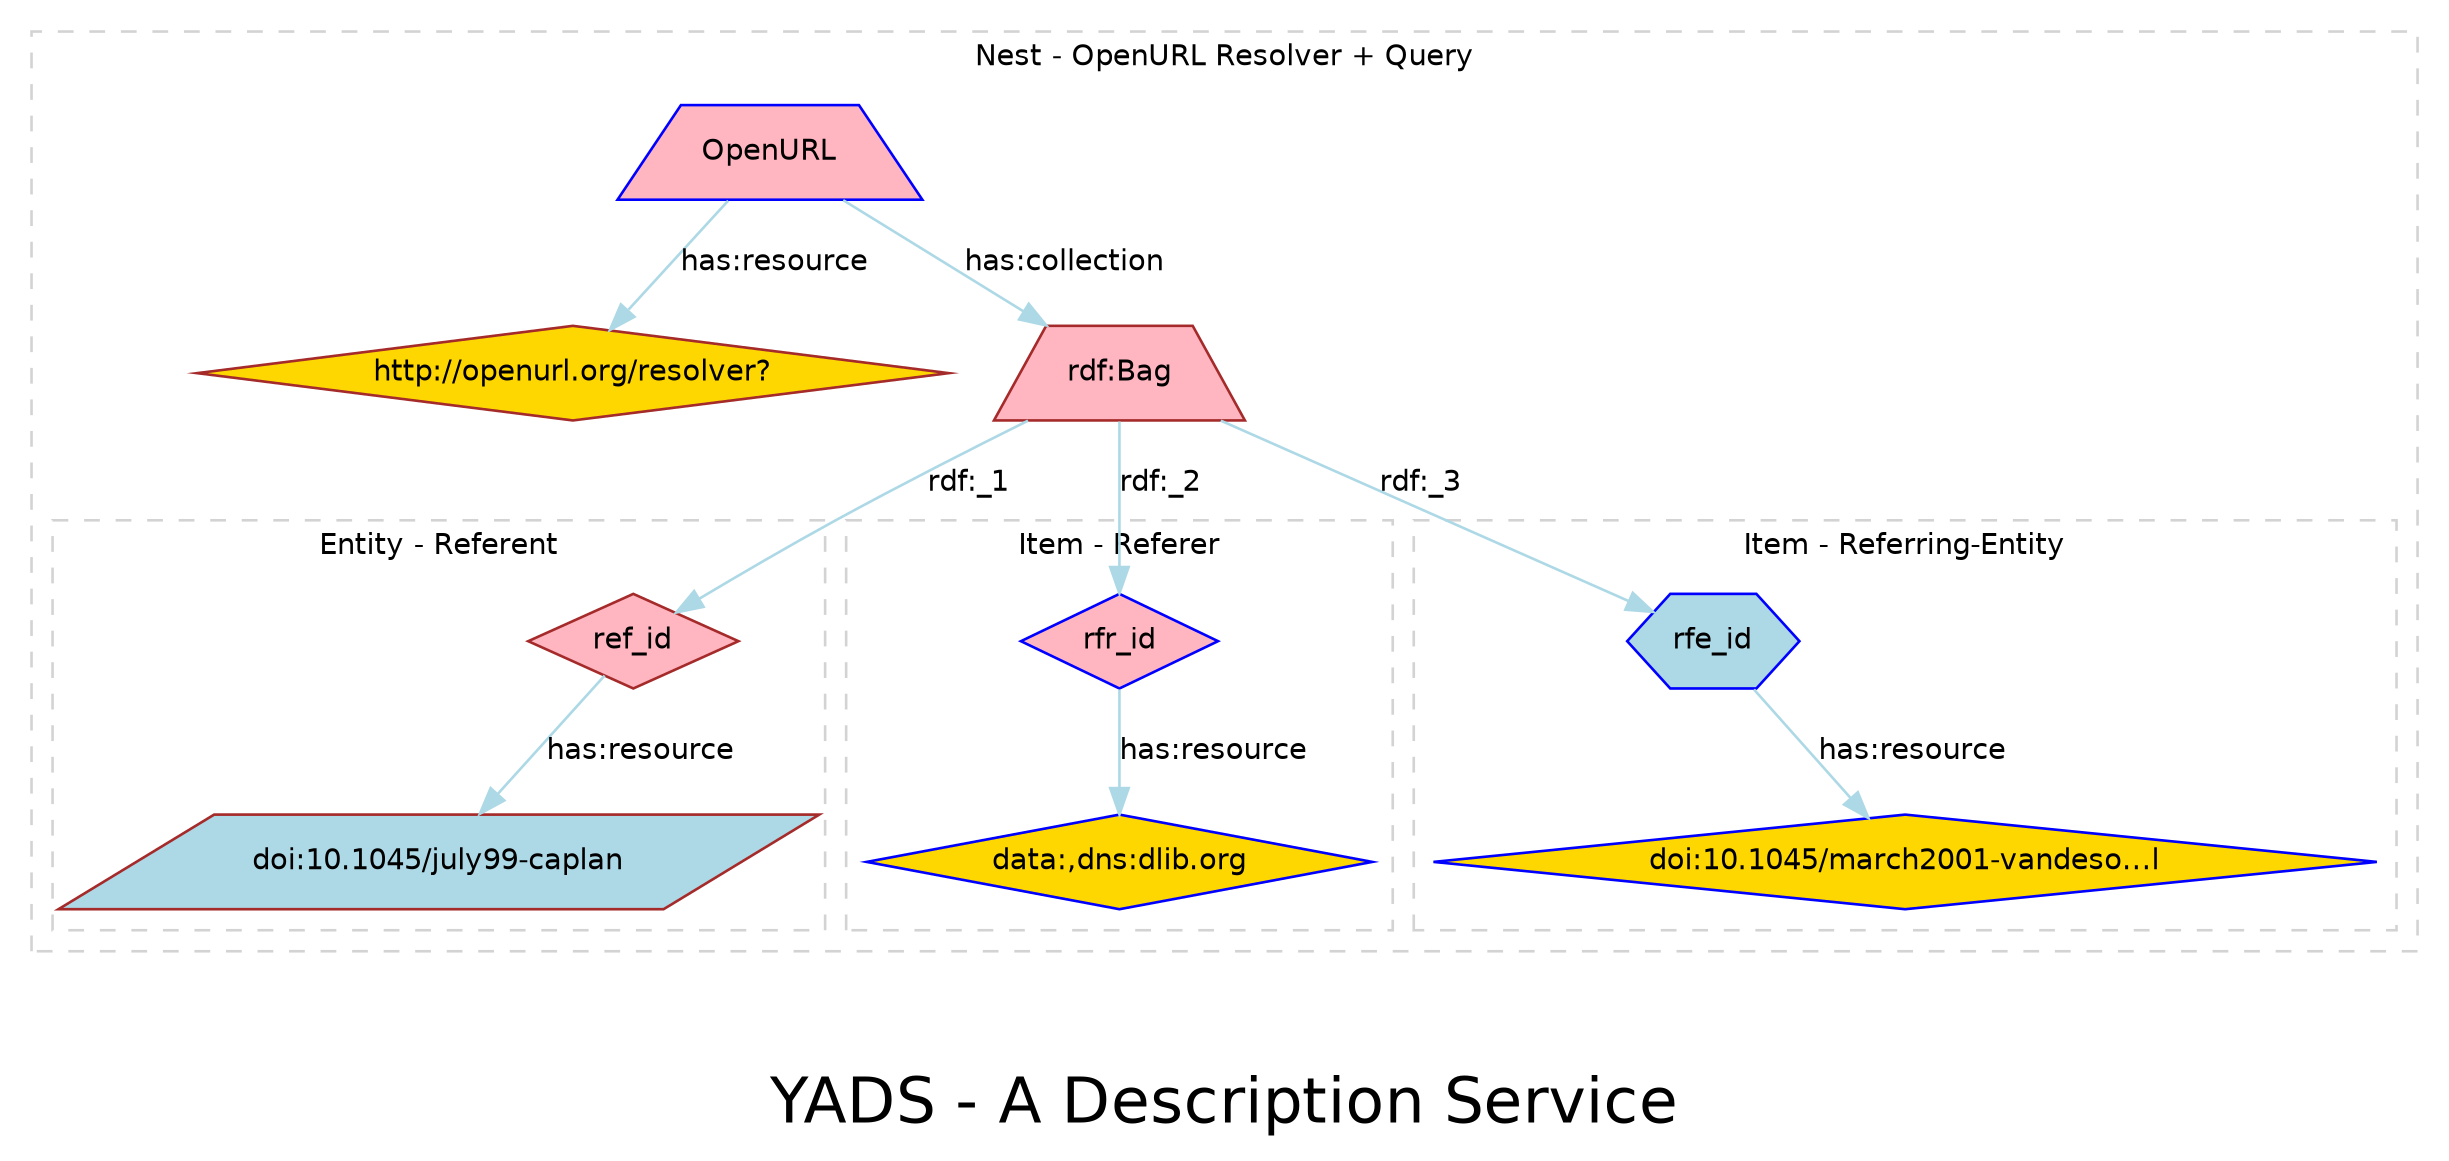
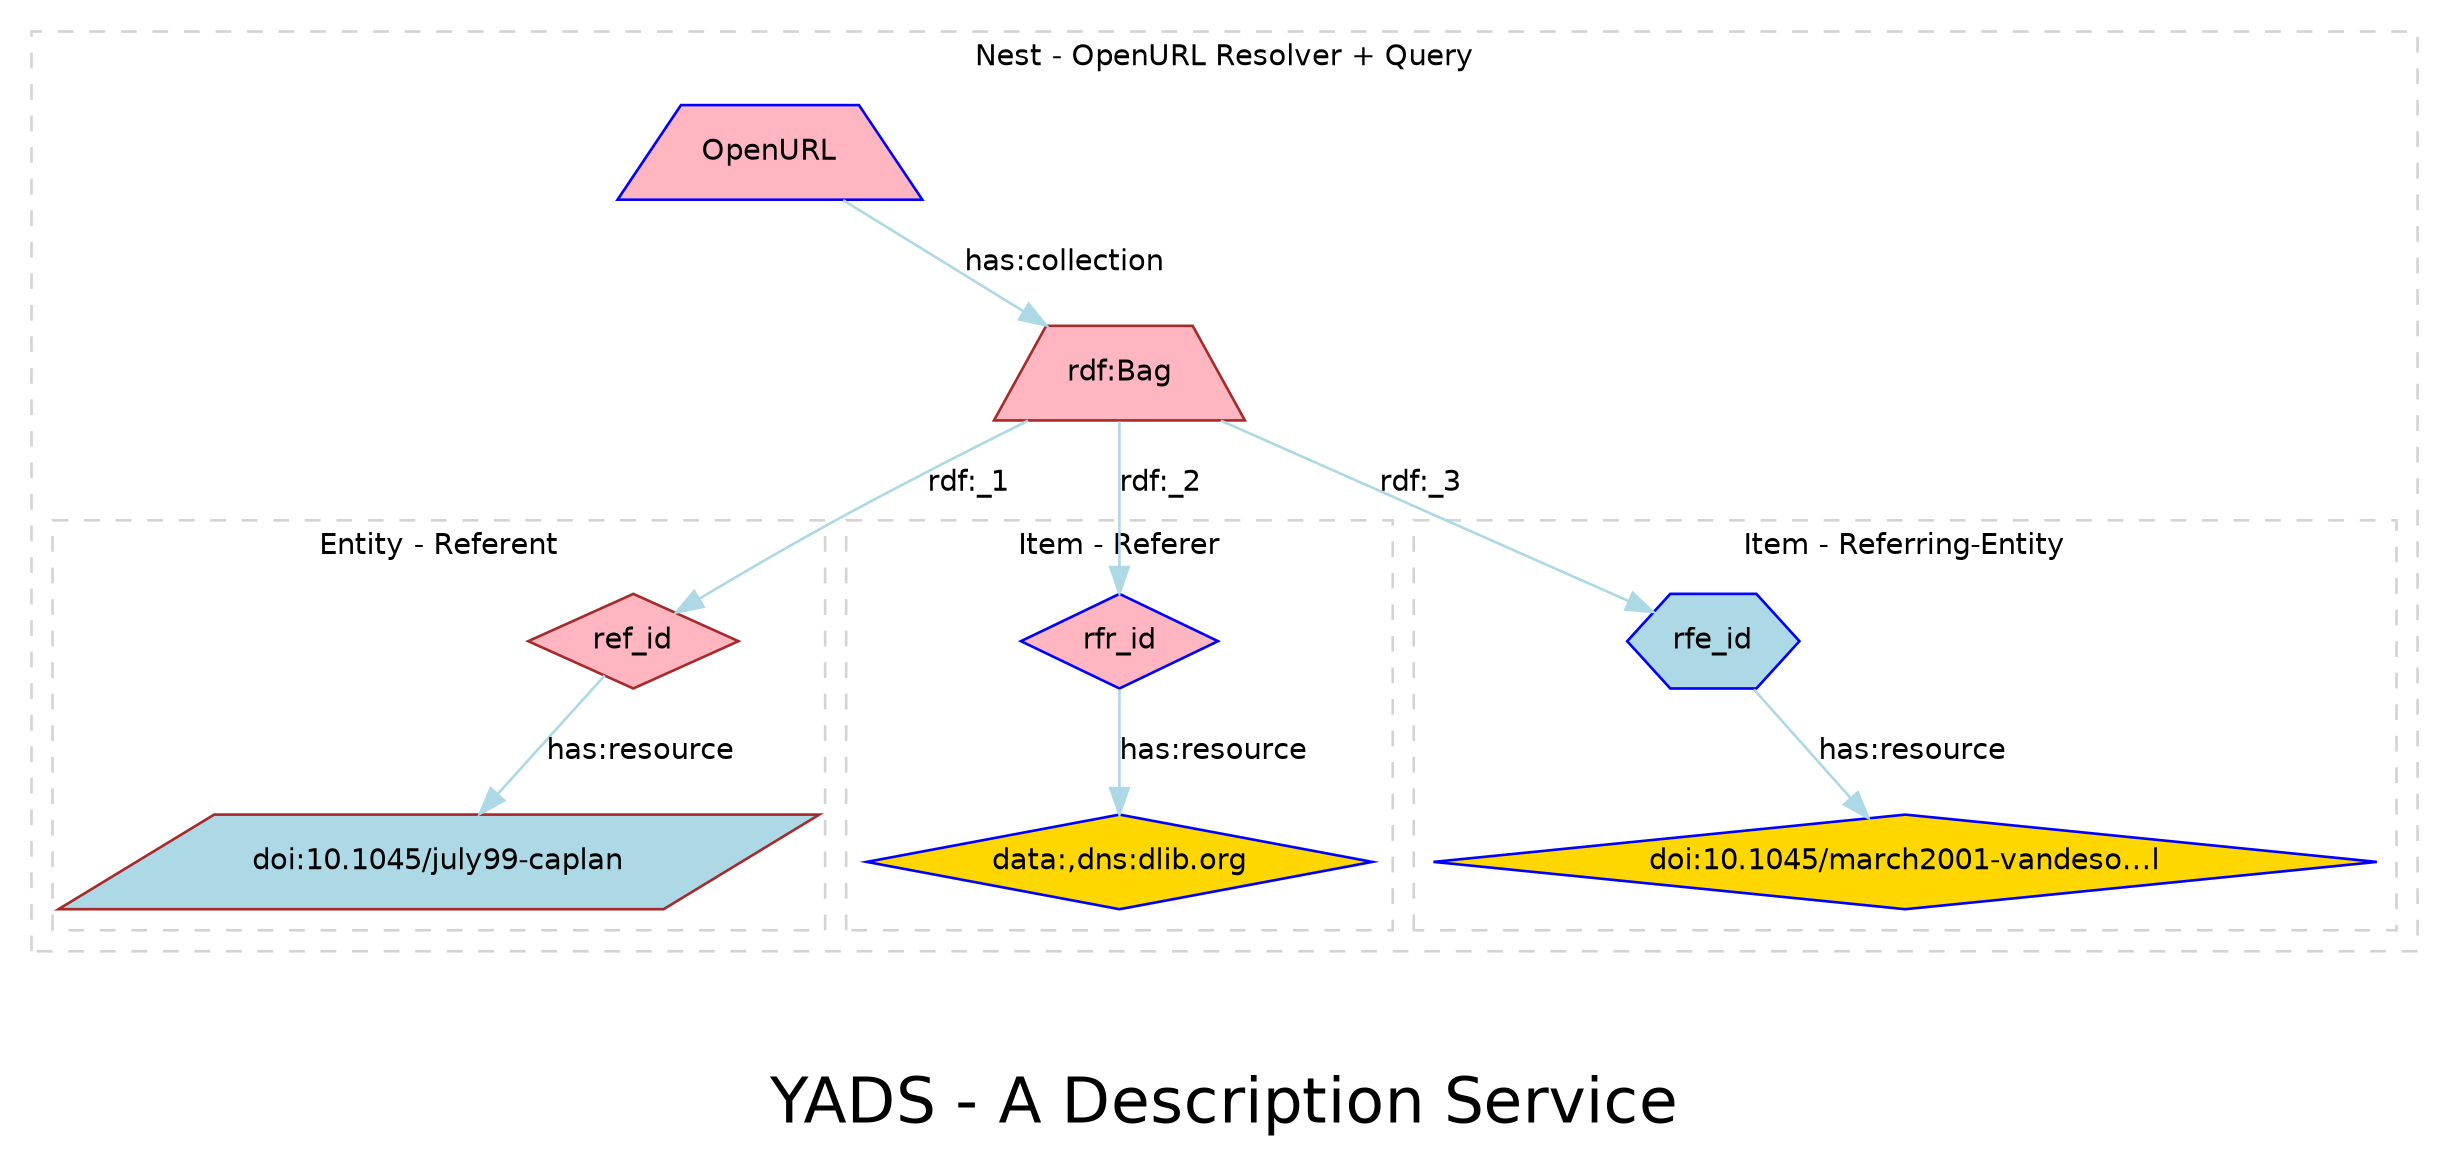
node "http://openurl.org/resolver?": removed
